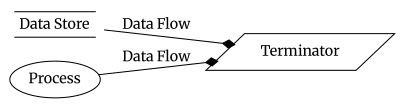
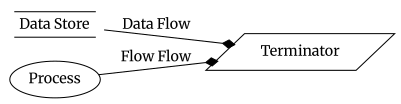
edge "Process" -> "Terminator": label "Data Flow" -> "Flow Flow"
